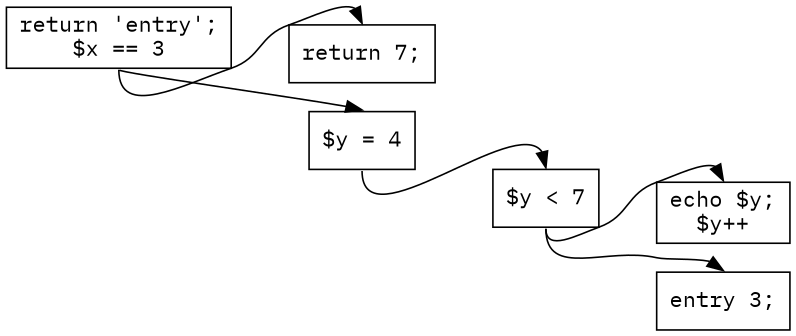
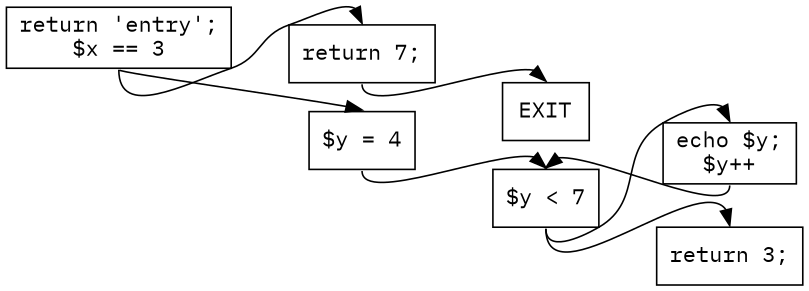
node "EXIT": added
edge "echo $y; $y++" -> "$y < 7": added
node "entry 3;": label "entry 3;" -> "return 3;"
